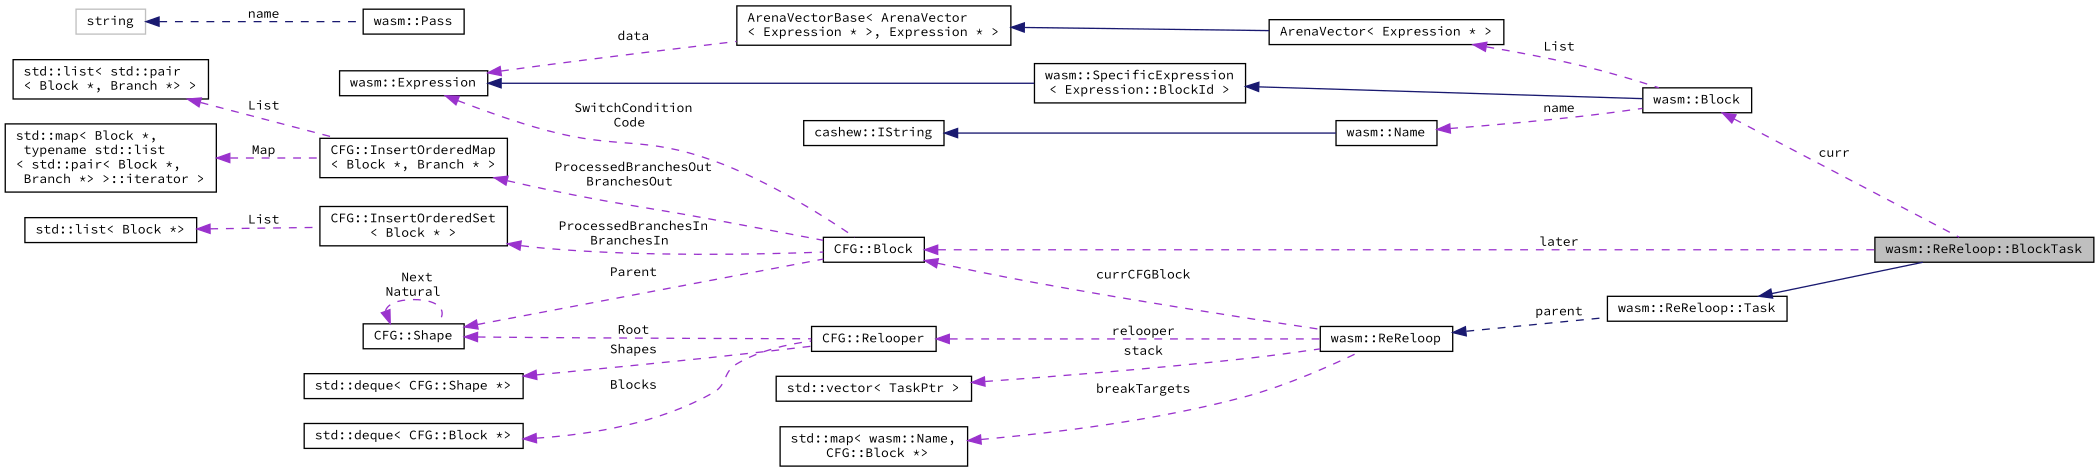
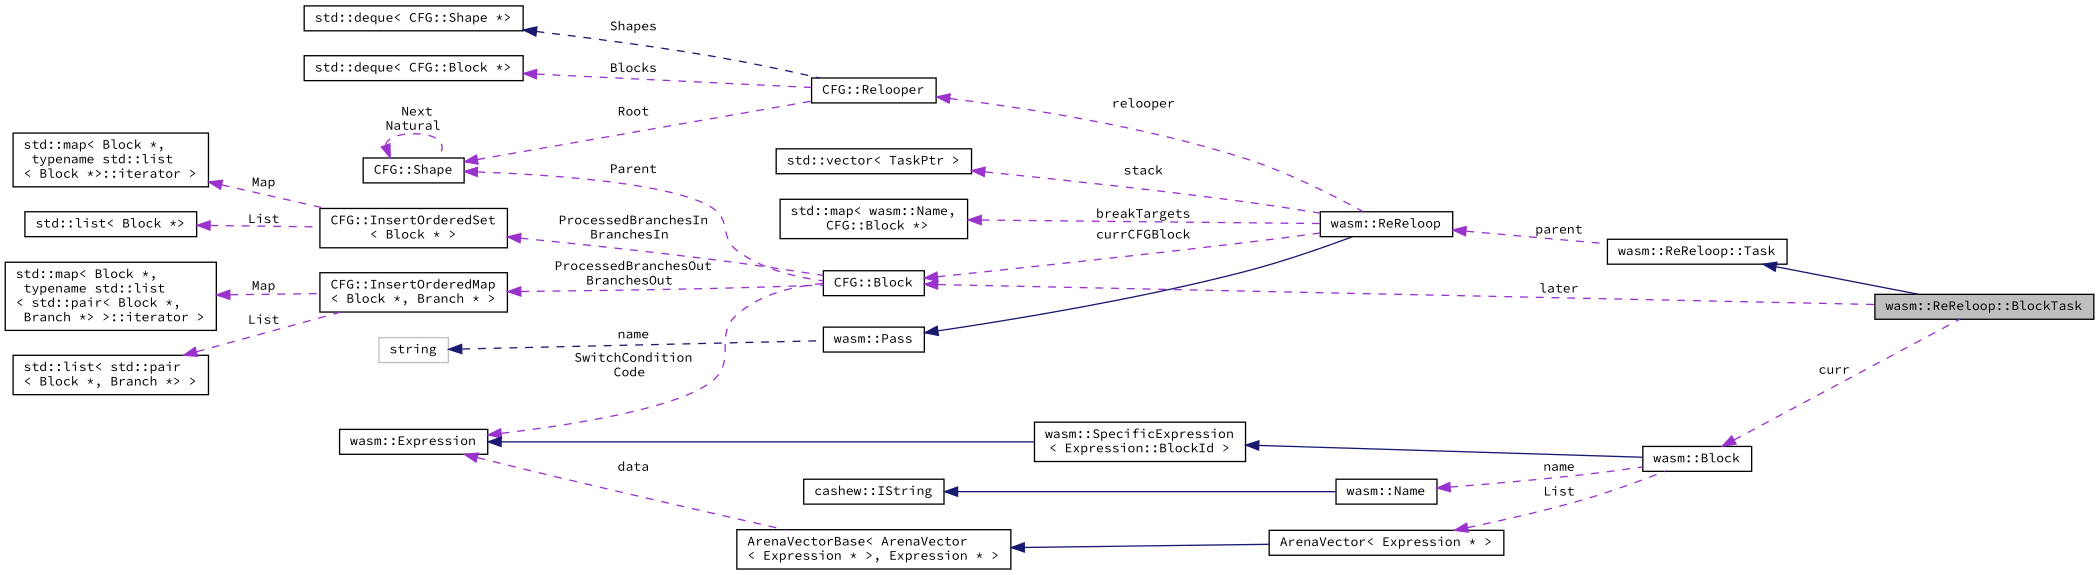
node "std::map< Block *, typename std::list < Block *>::iterator >": added
edge "wasm::ReReloop" -> "wasm::Pass": added
edge "wasm::ReReloop::Task" -> "wasm::ReReloop": color midnightblue -> darkorchid3
edge "CFG::Relooper" -> "std::deque< CFG::Shape *>": color darkorchid3 -> midnightblue
